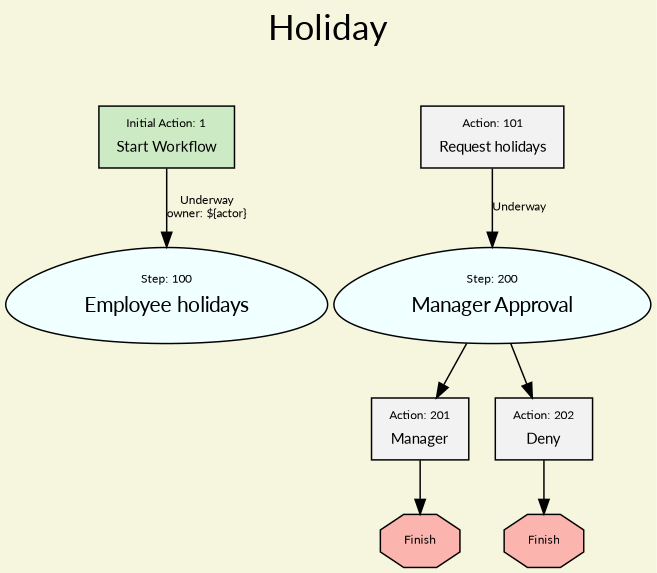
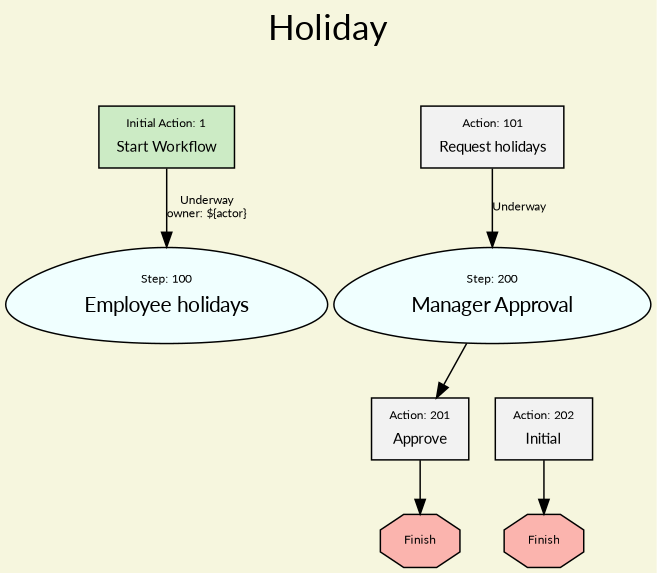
edge "Step: 200" -> "Action: 202": removed
node "Action: 201": text "Manager" -> "Approve"
node "Action: 202": text "Deny" -> "Initial"
